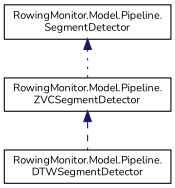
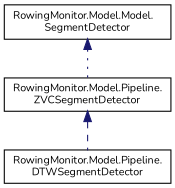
node "RowingMonitor.Model.Pipeline. SegmentDetector": label "RowingMonitor.Model.Pipeline. SegmentDetector" -> "RowingMonitor.Model.Model. SegmentDetector"
